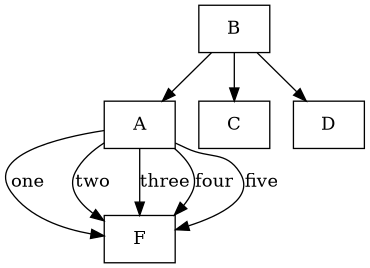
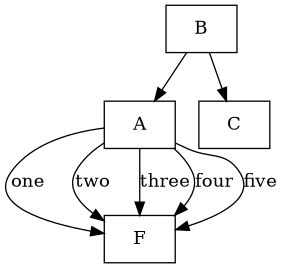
node "D": removed
